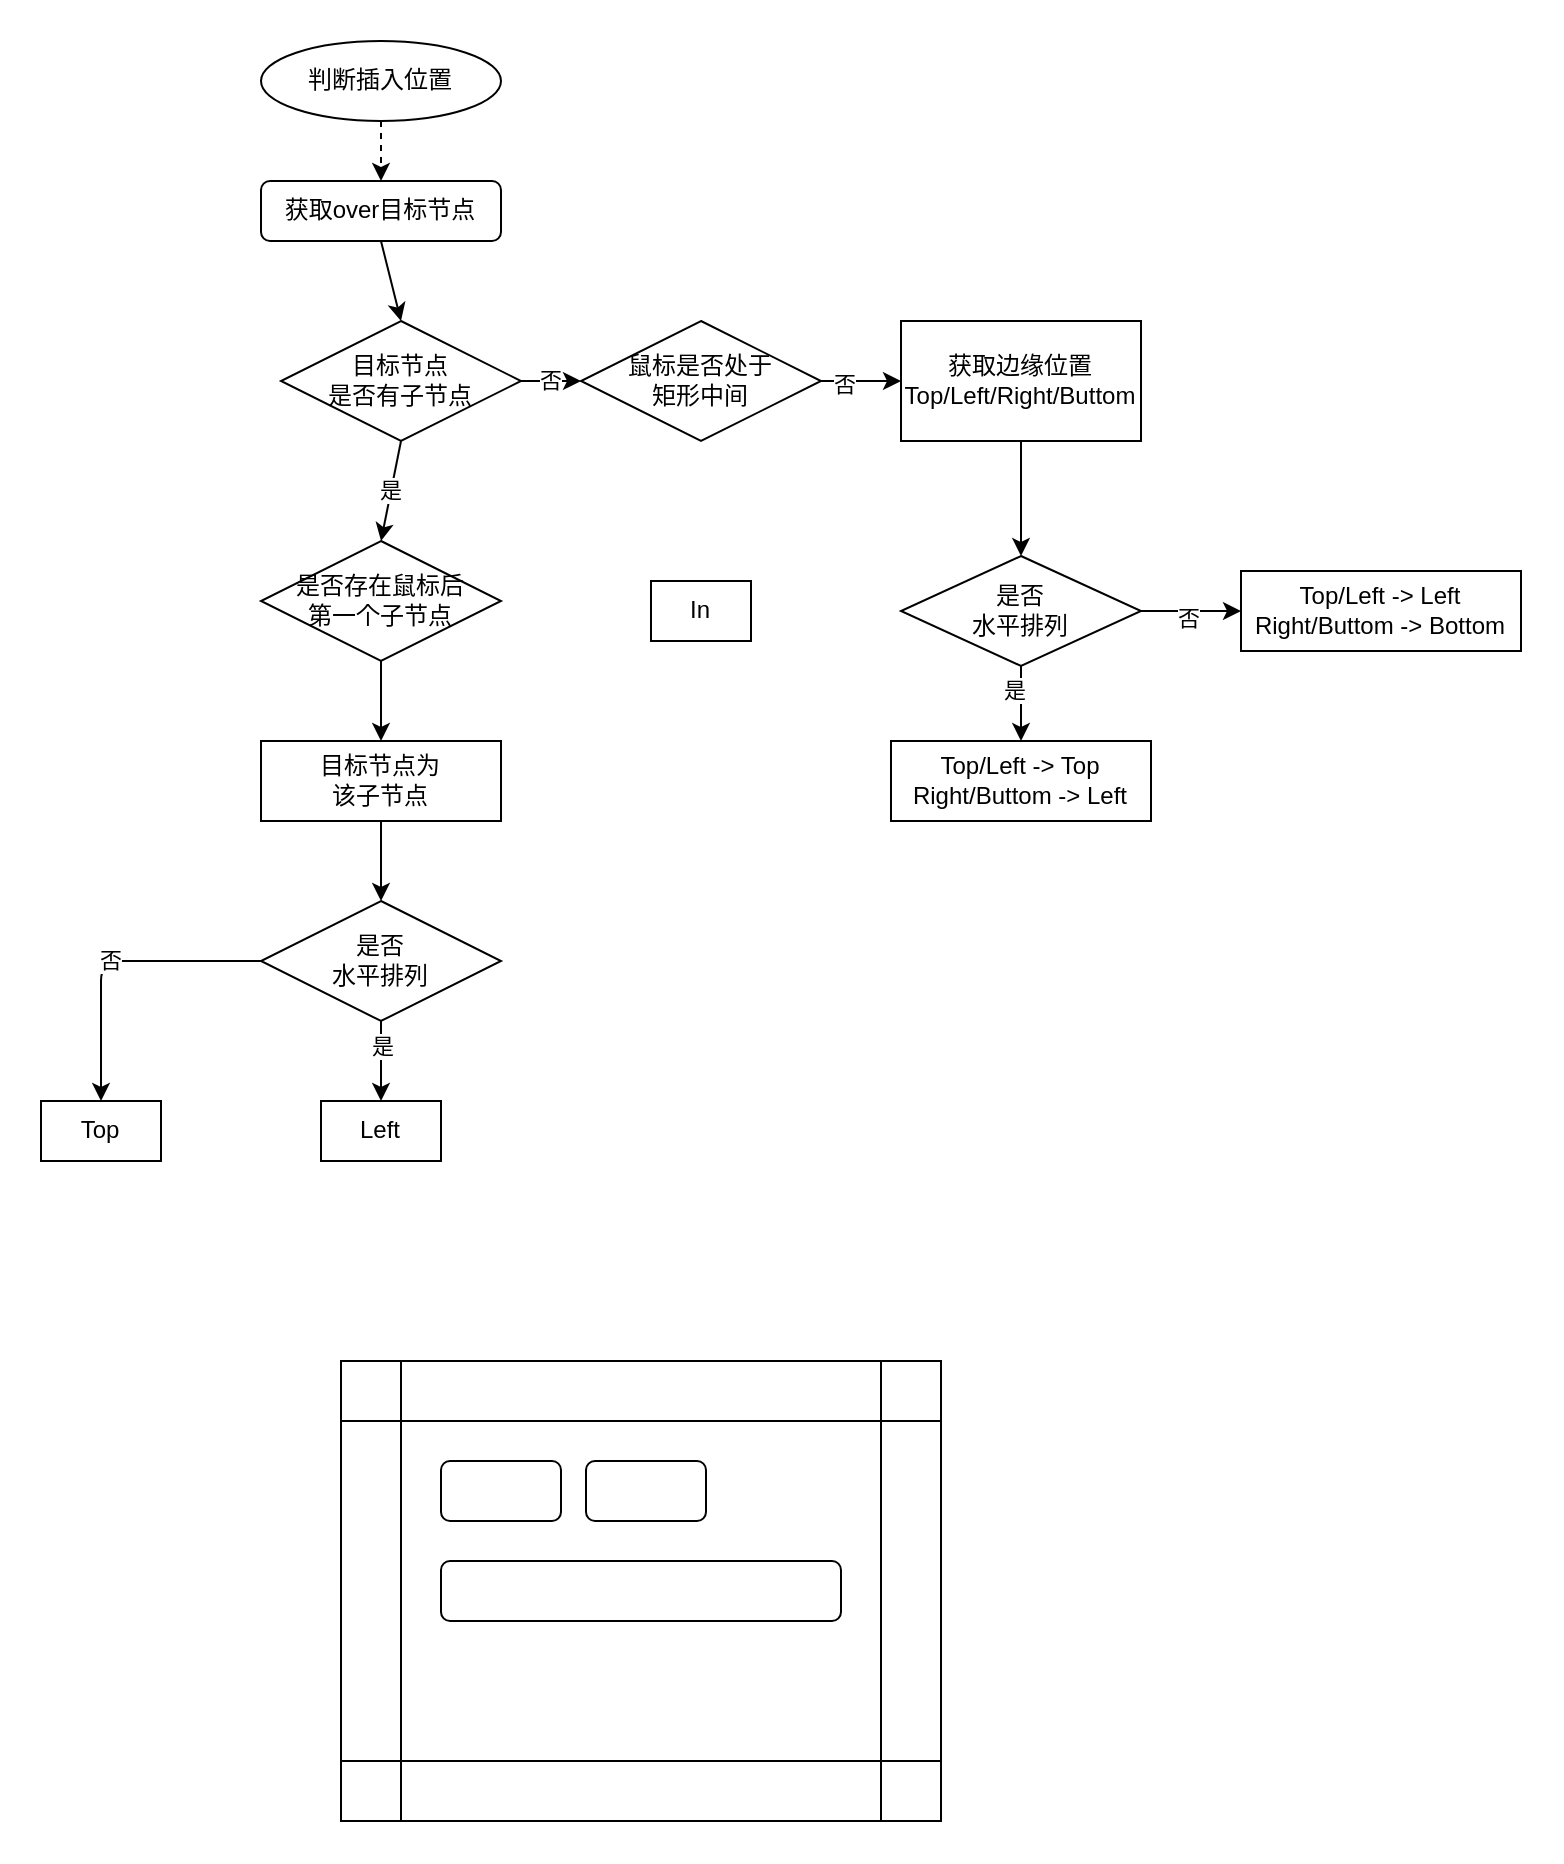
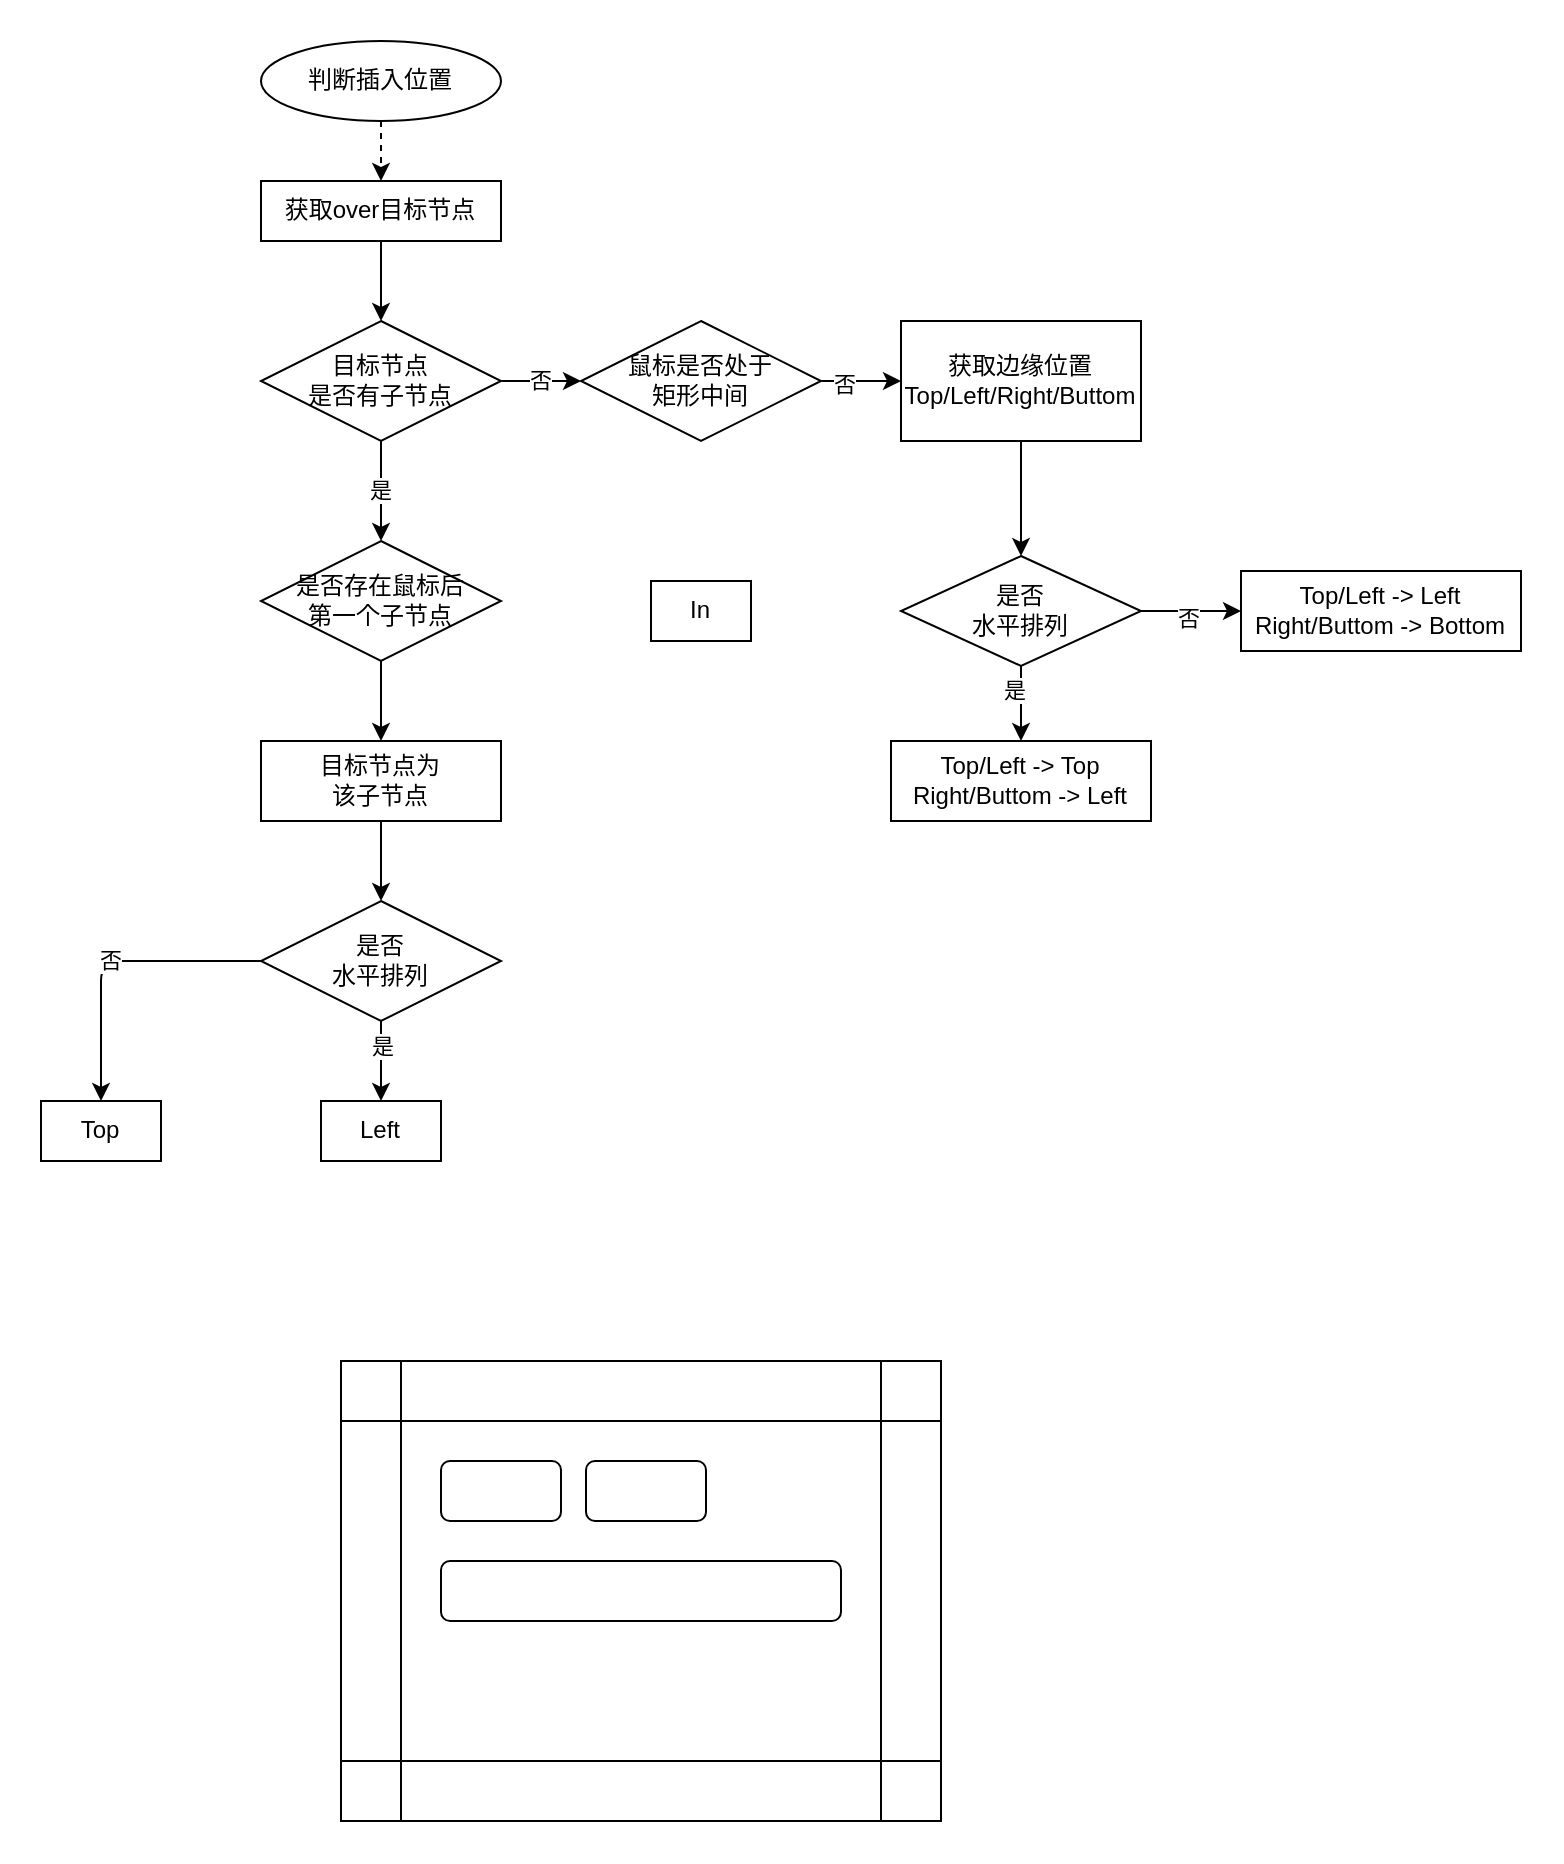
node "获取over目标节点": shape rounded rectangle -> rectangle
node "目标节点 是否有子节点": moved (401, 381) -> (381, 381)
